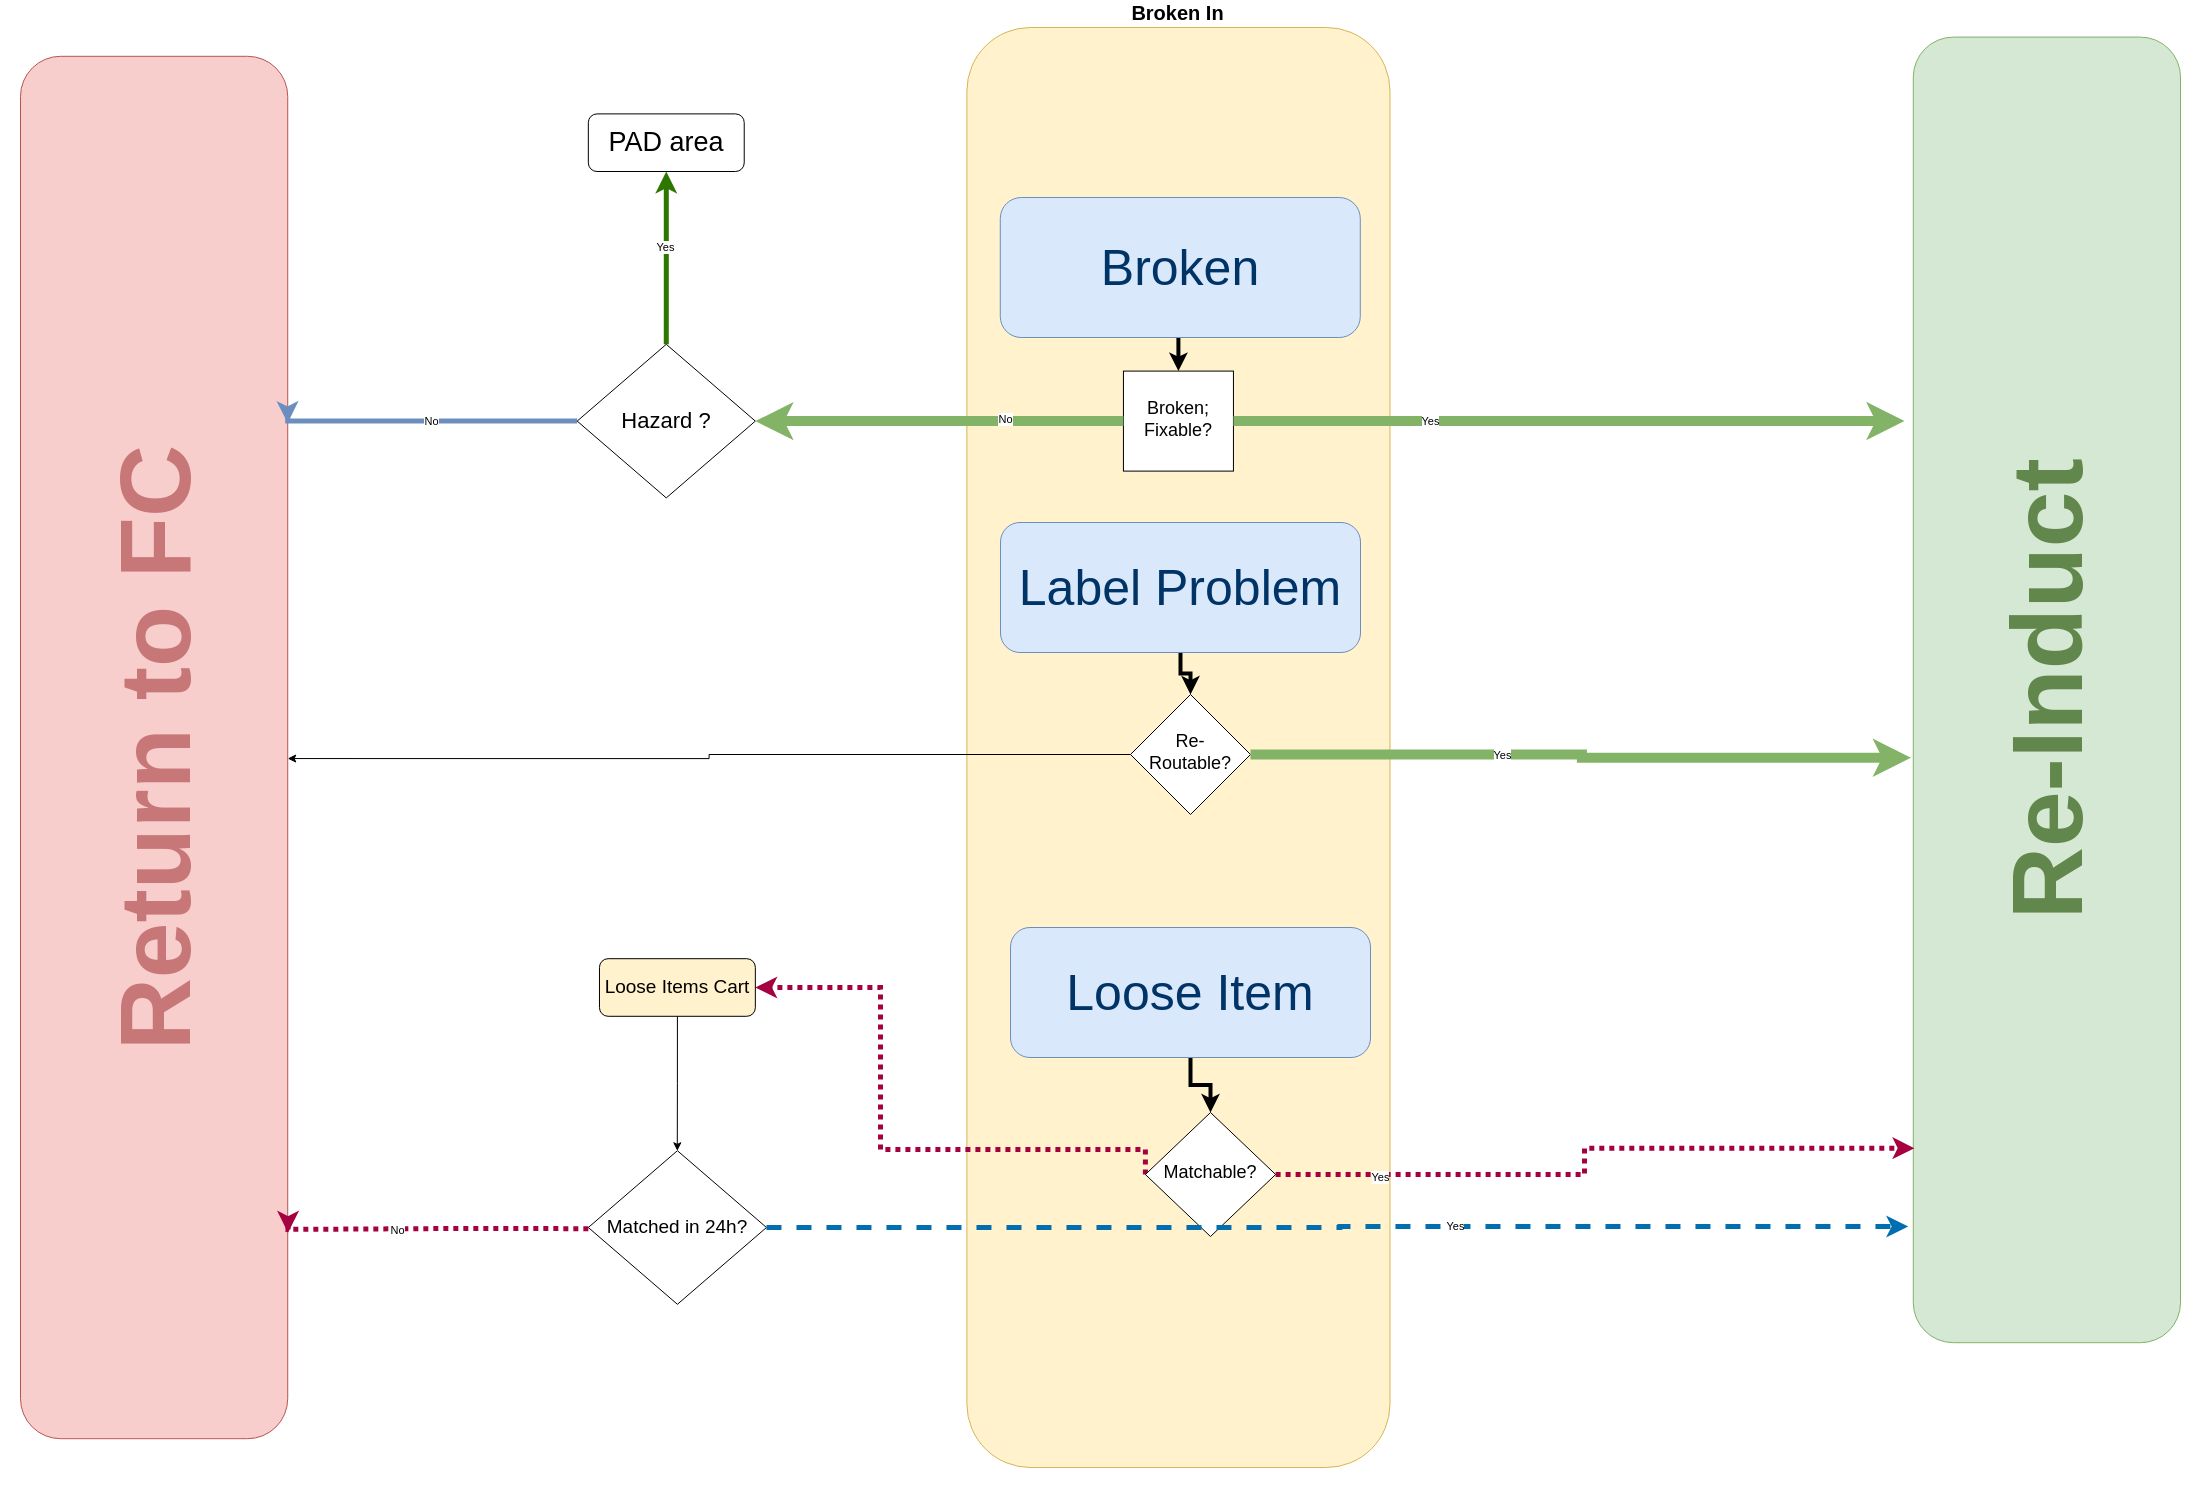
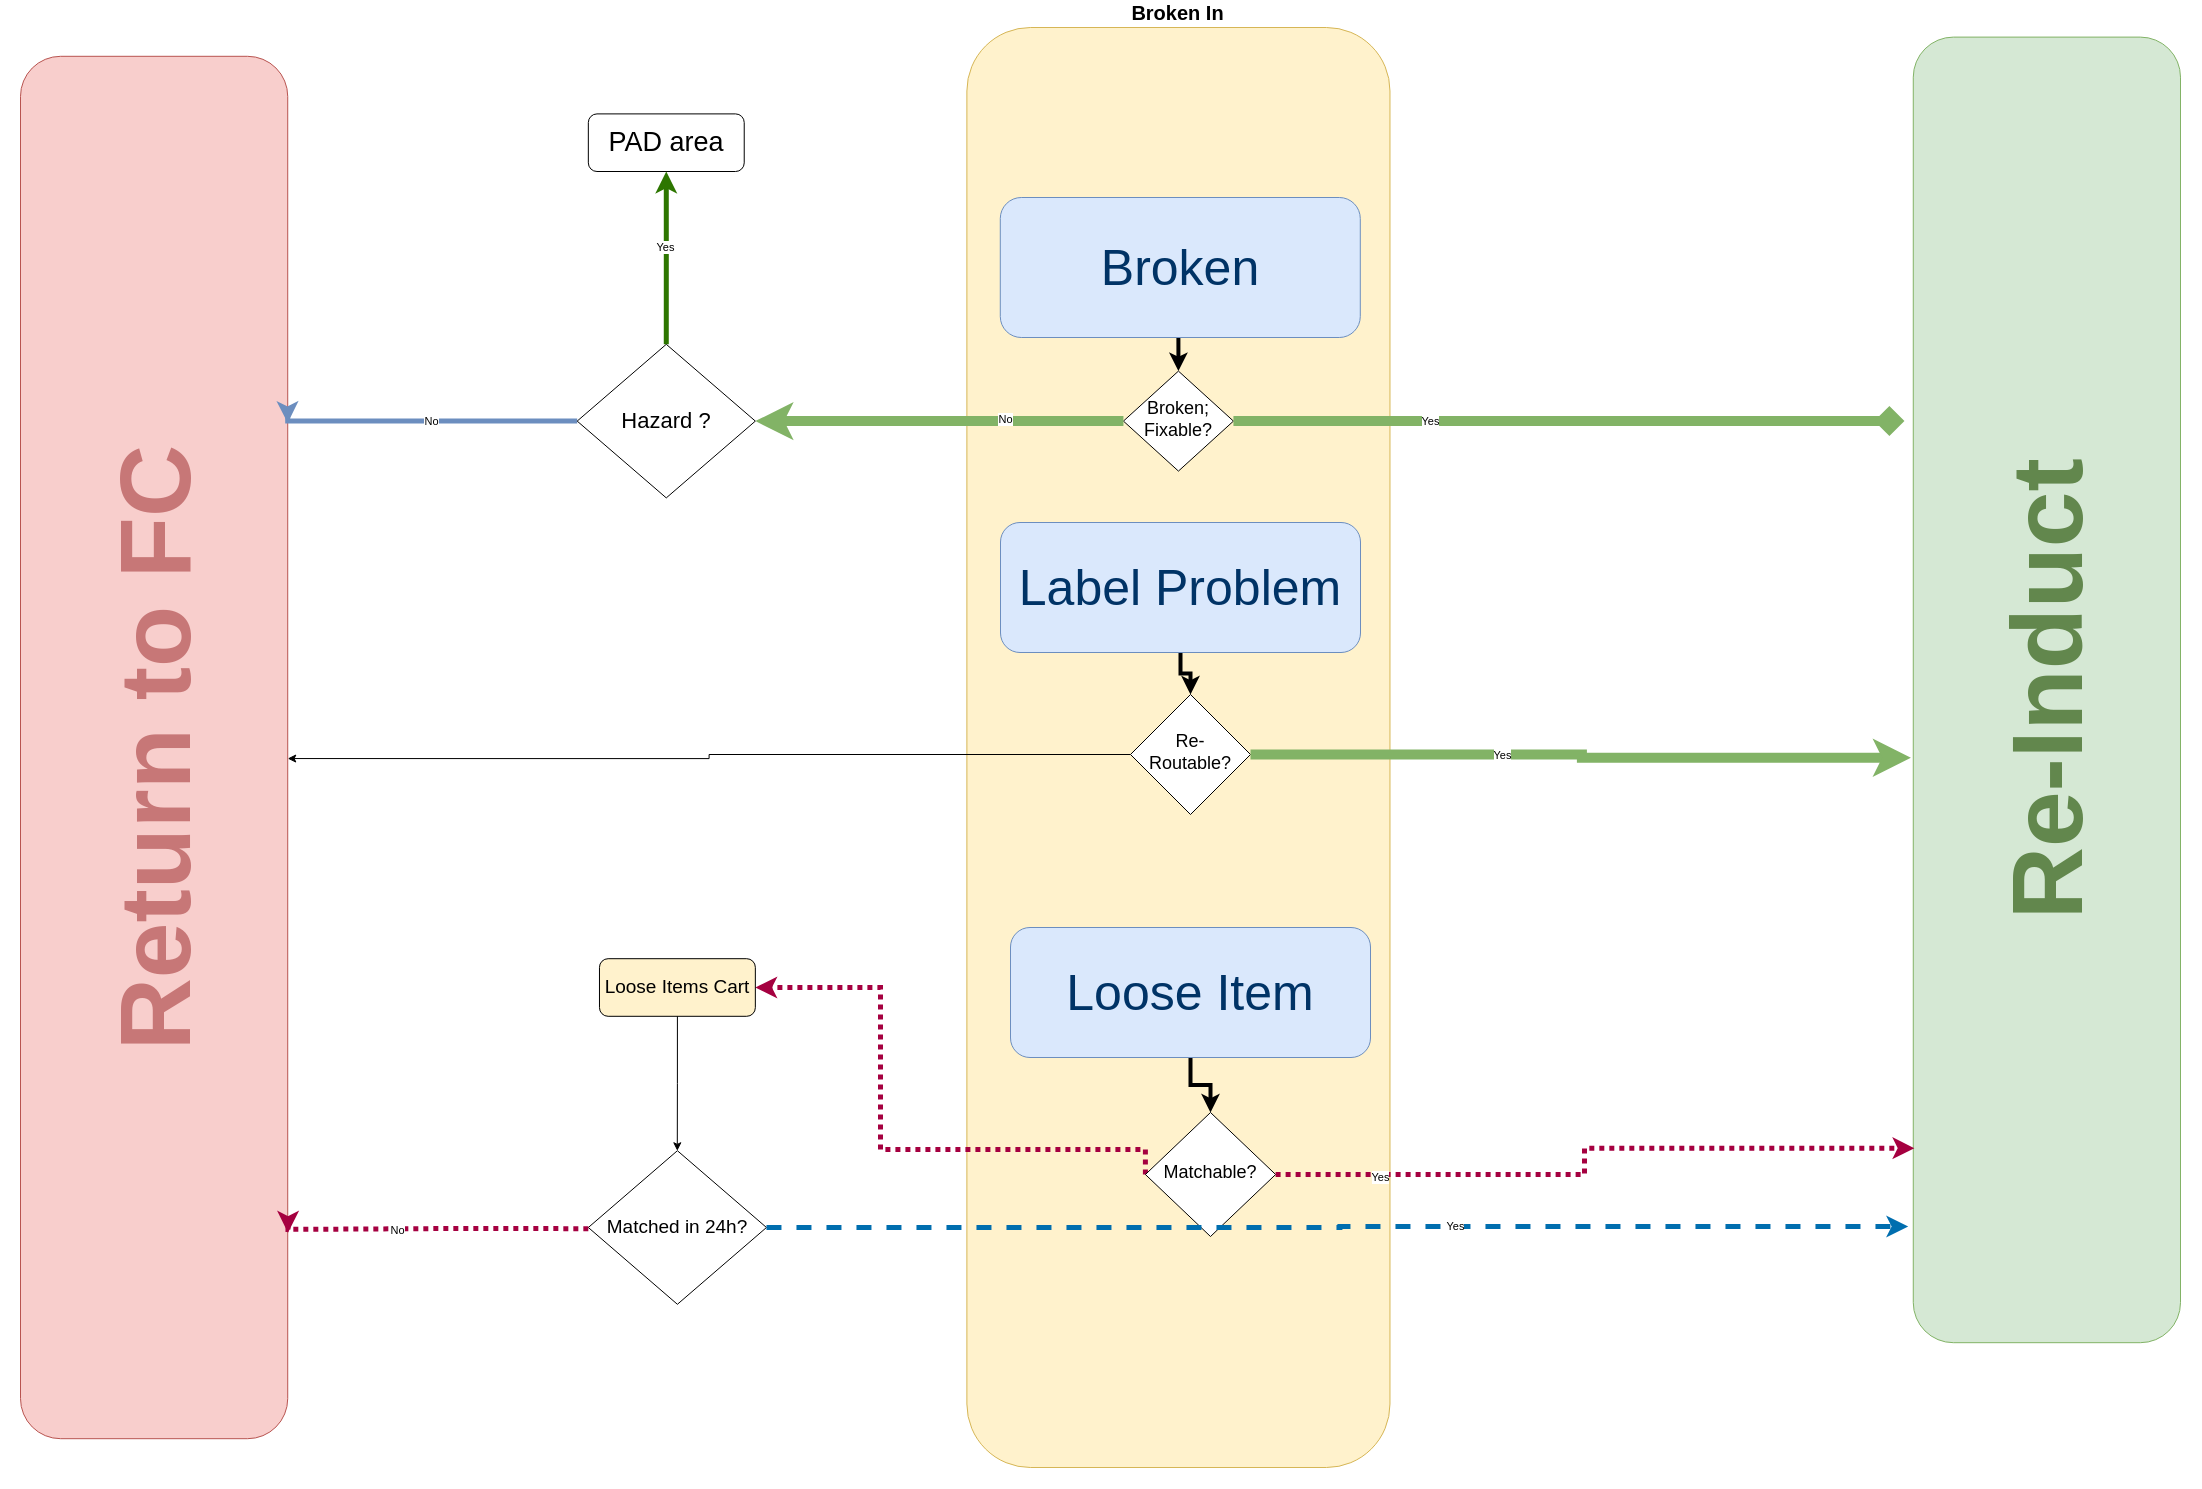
node "Broken; Fixable?": shape rectangle -> diamond
edge "Broken; Fixable?" -> "Re-Induct": arrowhead classic -> diamond
